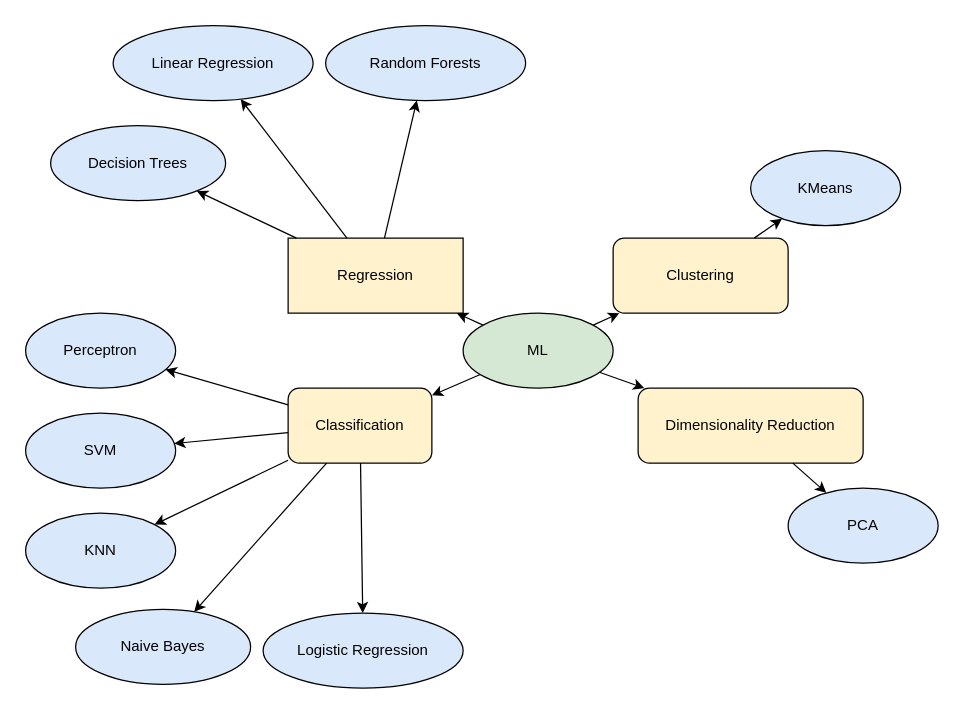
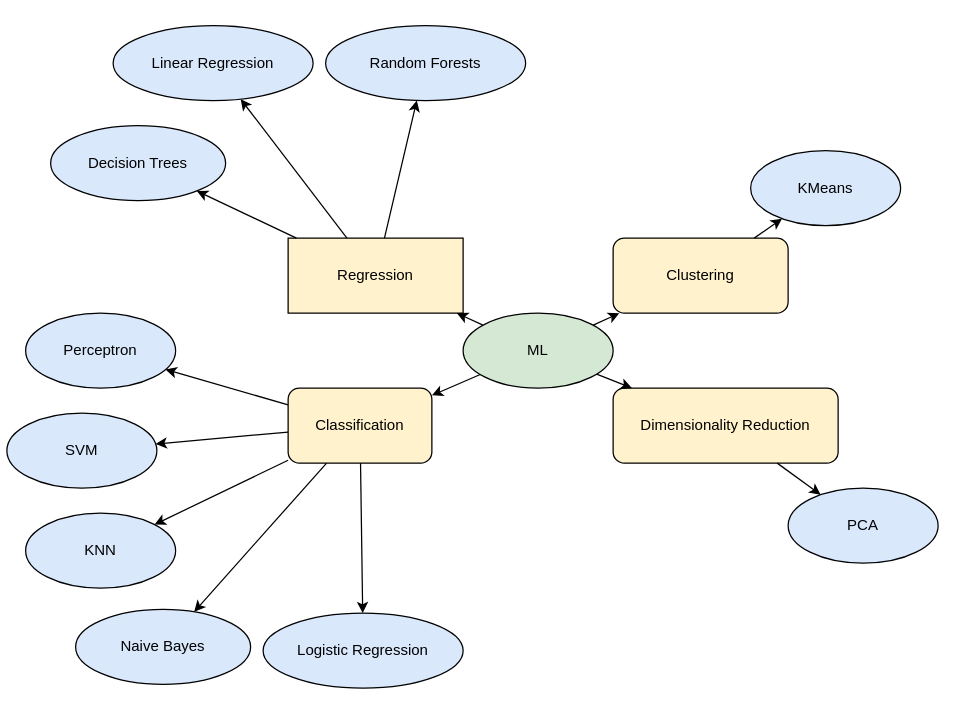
node "Dimensionality Reduction": moved (751, 426) -> (726, 426)
node "SVM": moved (101, 451) -> (82, 451)
